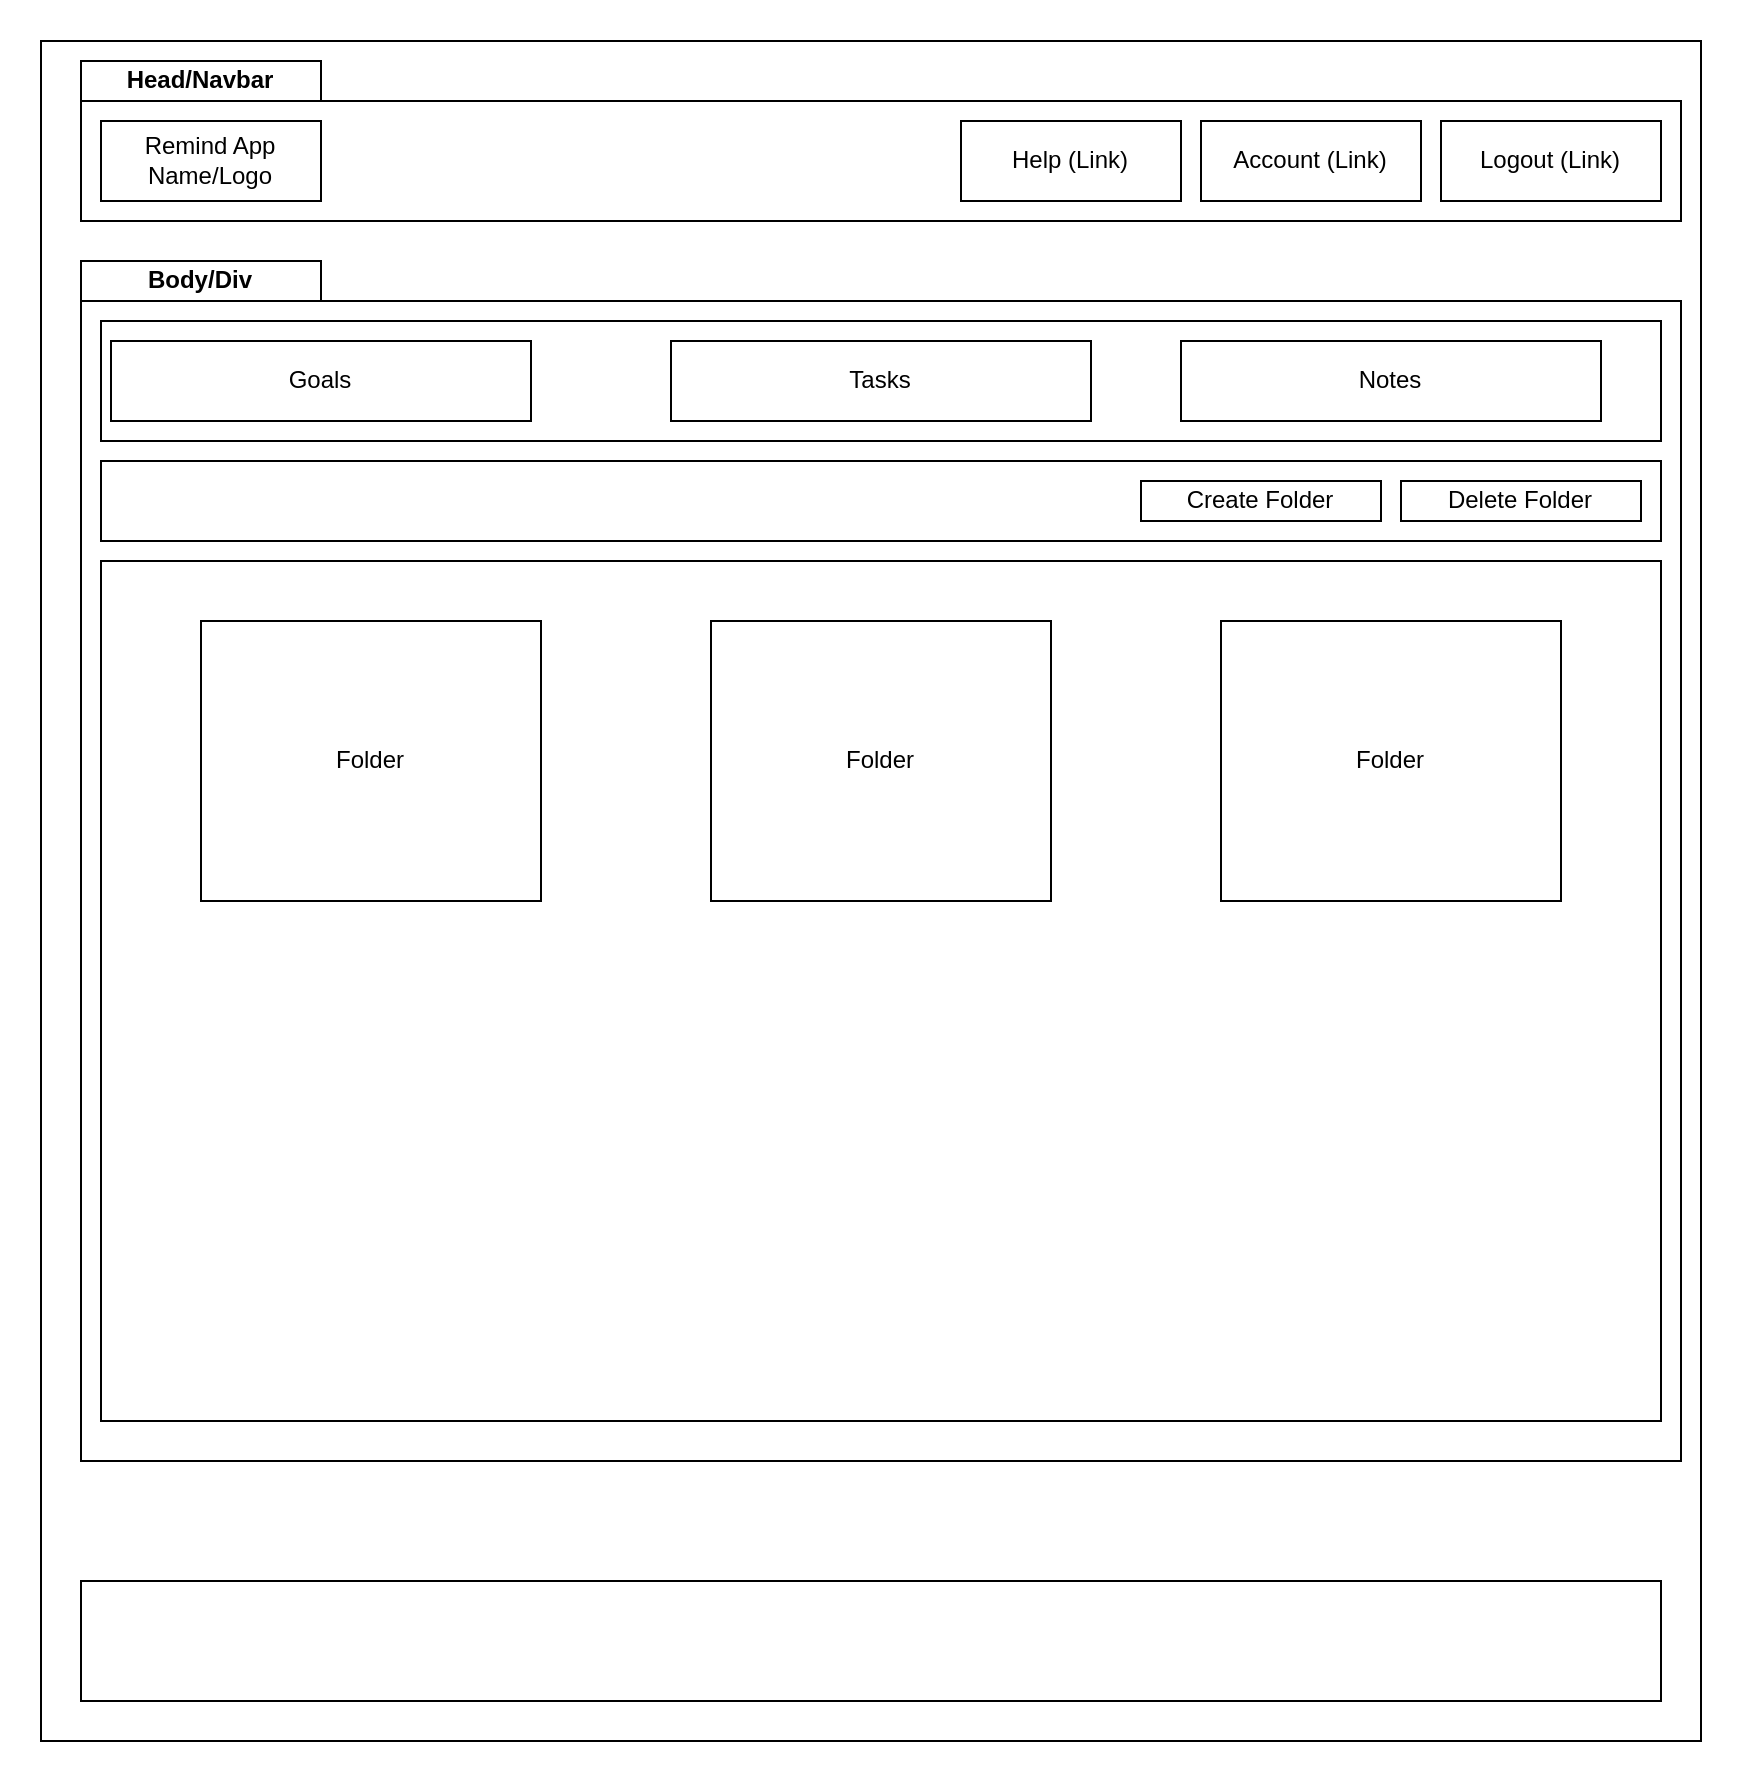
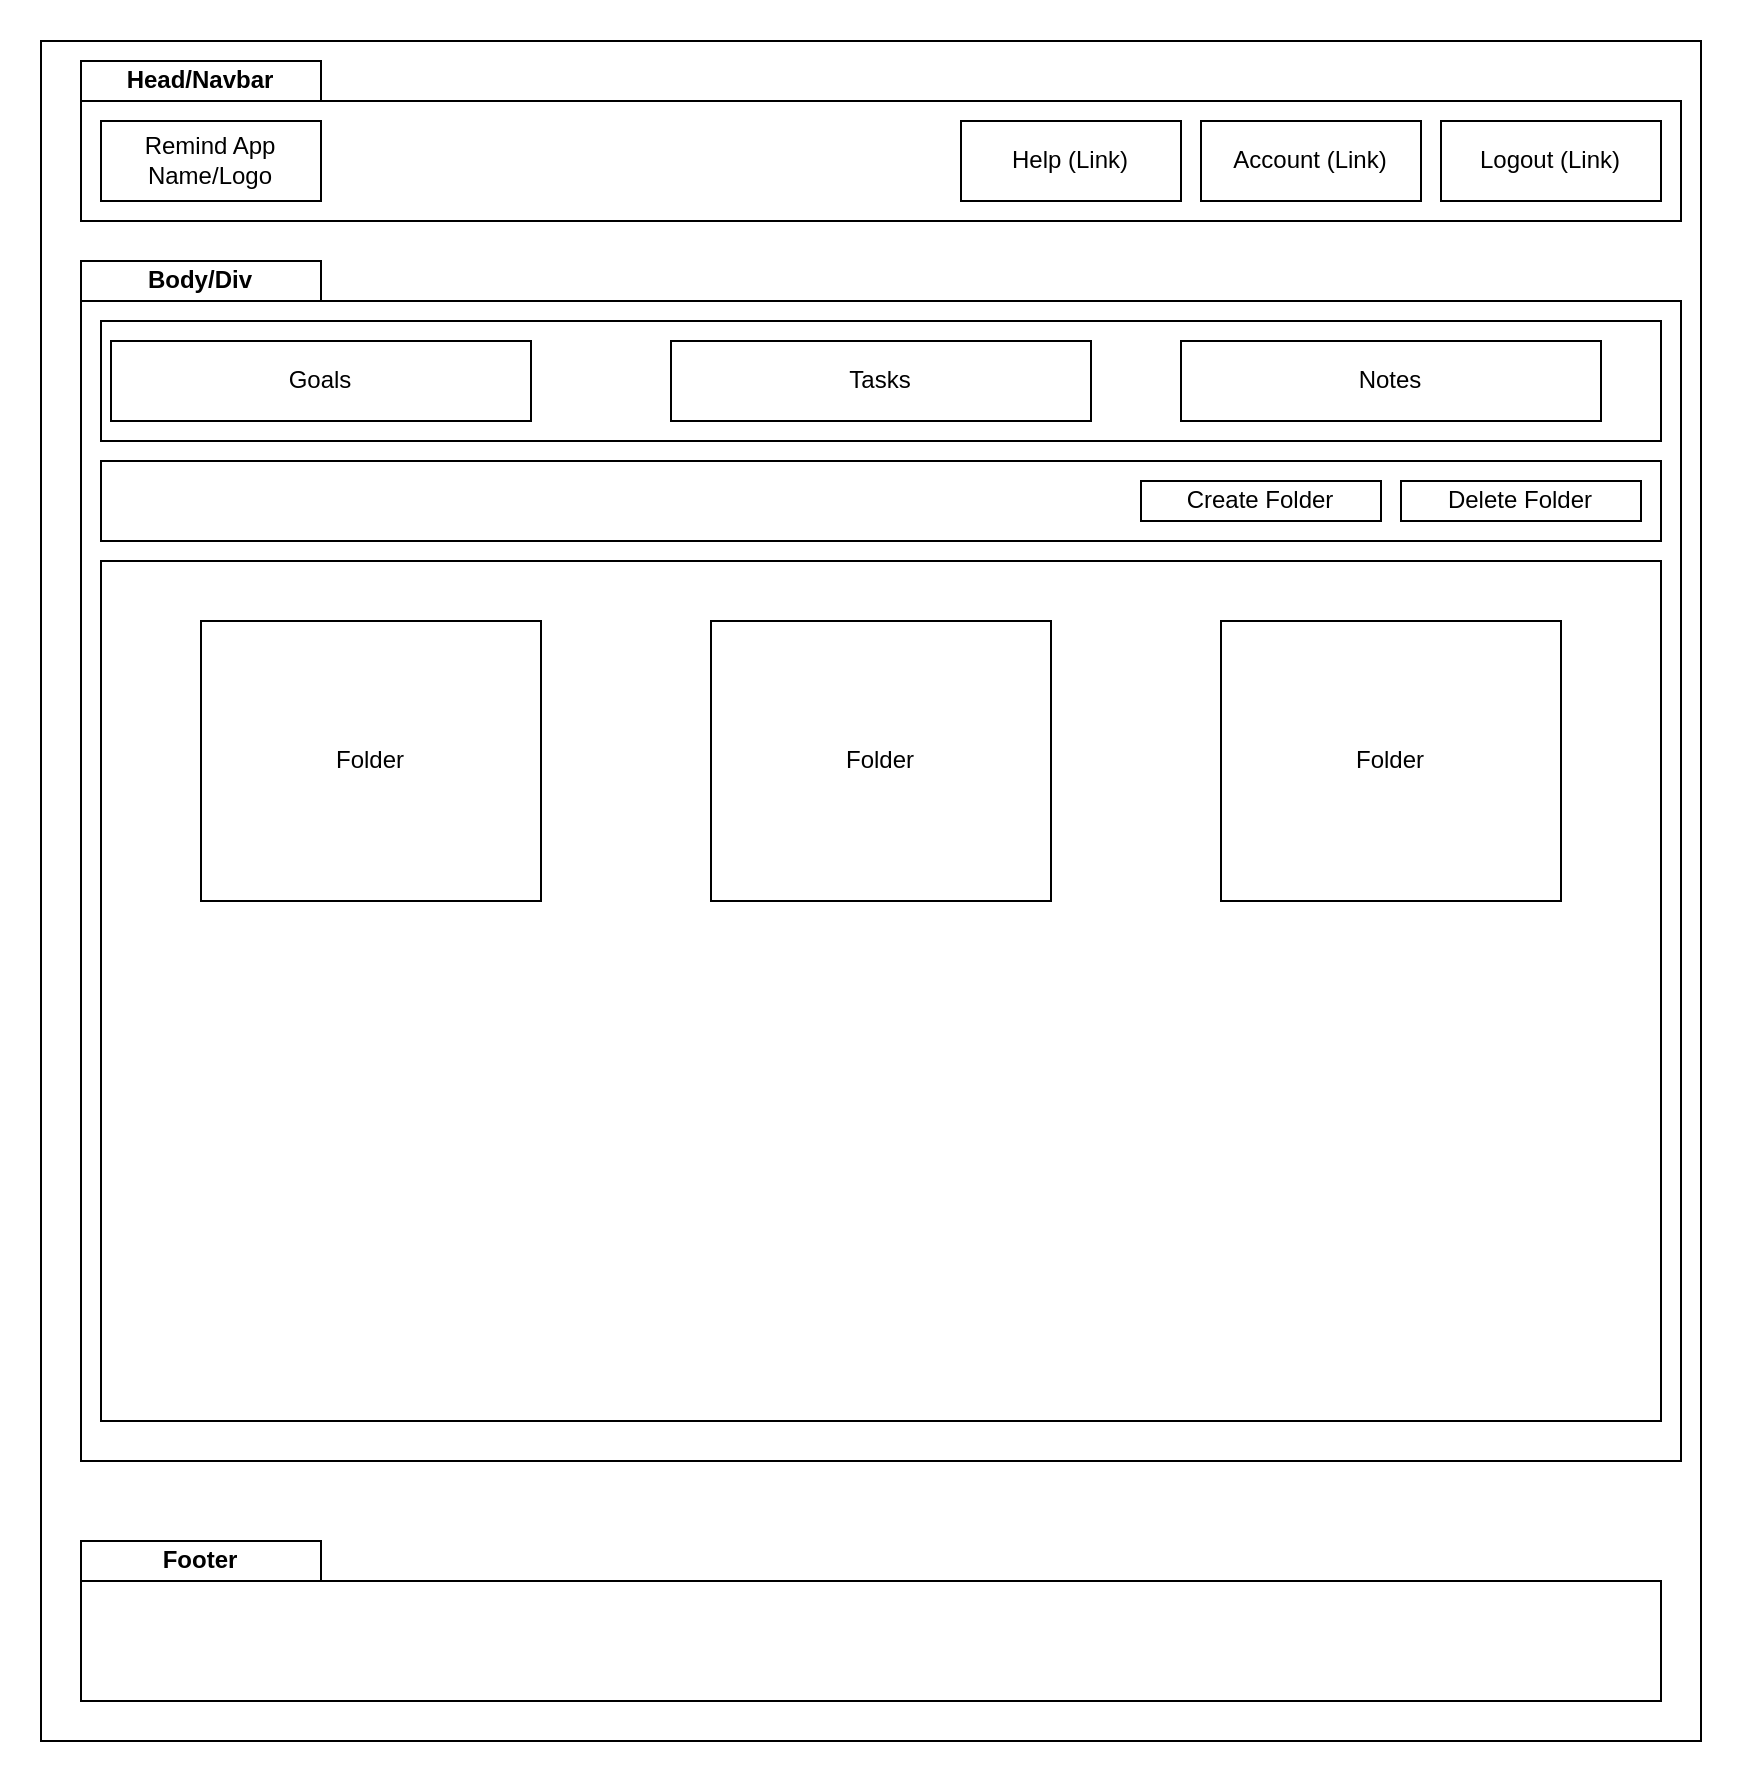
node "Footer": added
